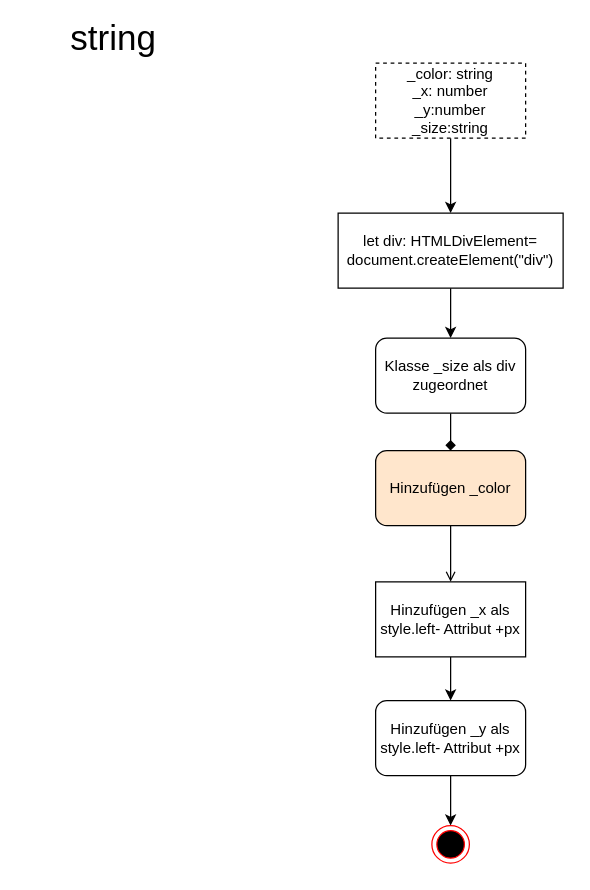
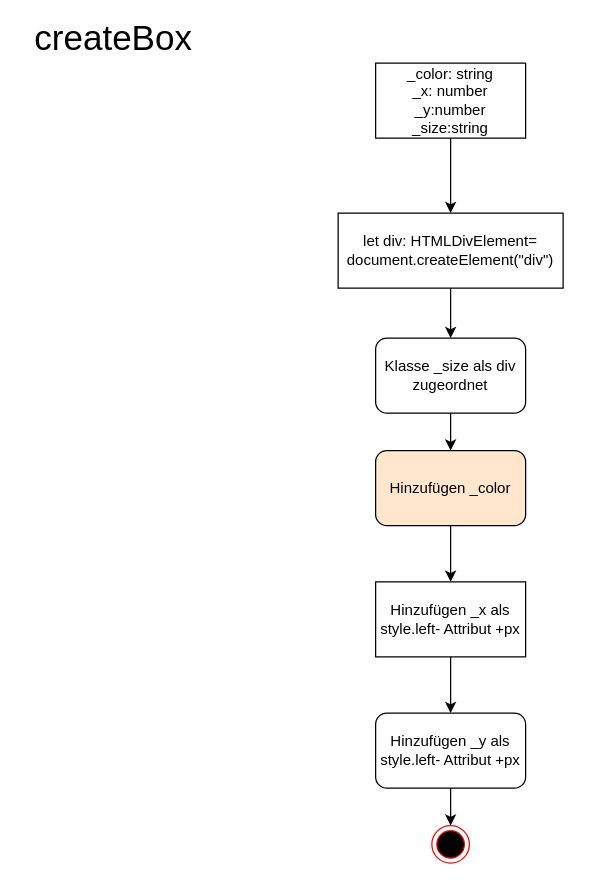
node "string": label "string" -> "createBox"
node "_color: string _x: number _y:number _size:string": style dashed -> solid
edge "Klasse _size als div zugeordnet" -> "Hinzufügen _color": arrowhead diamond -> classic
edge "Hinzufügen _color" -> "Hinzufügen _x als style.left- Attribut +px": arrowhead open -> classic
node "Hinzufügen _y als style.left- Attribut +px": moved (451, 738) -> (451, 751)
